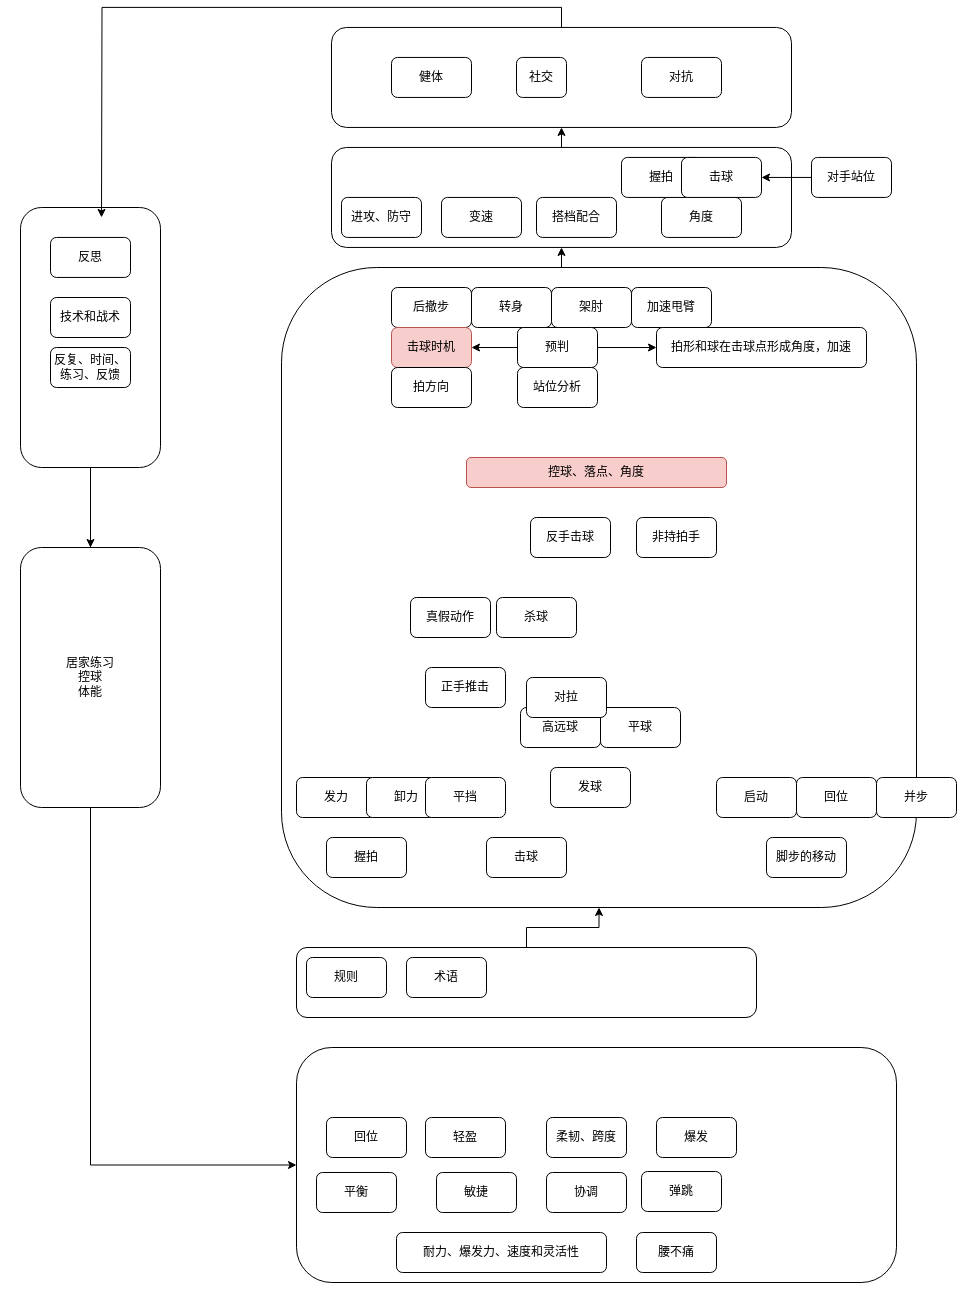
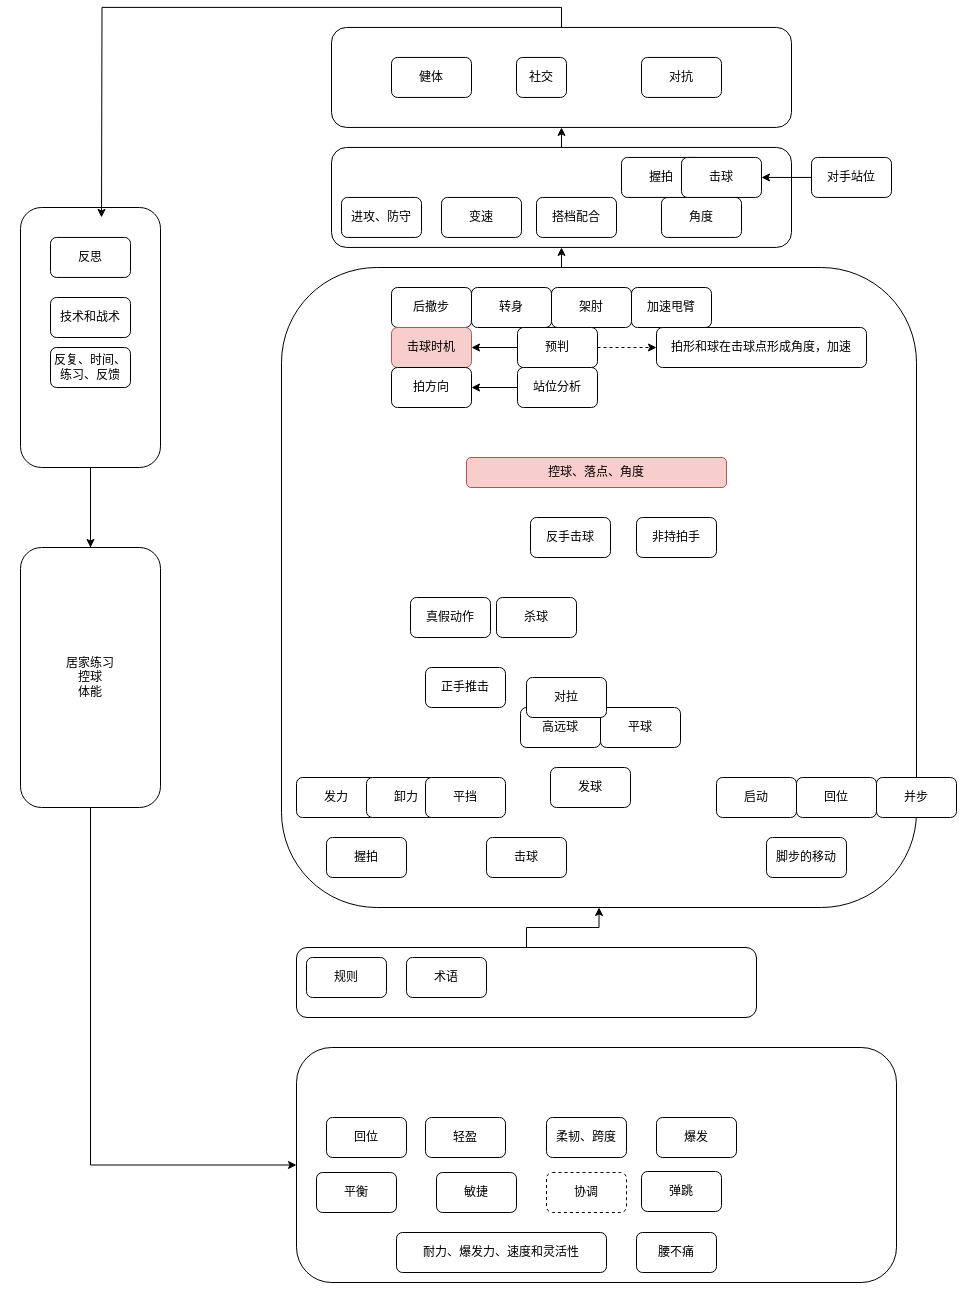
edge "预判" -> "拍形和球在击球点形成角度，加速": style solid -> dashed
edge "站位分析" -> "拍方向": added
node "协调": style solid -> dashed
